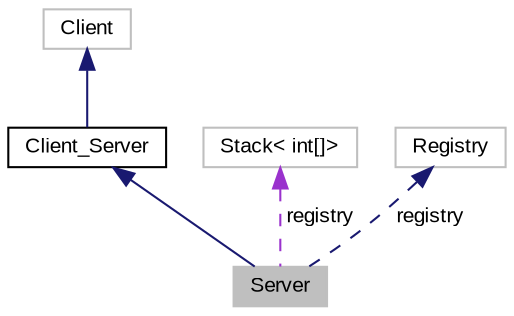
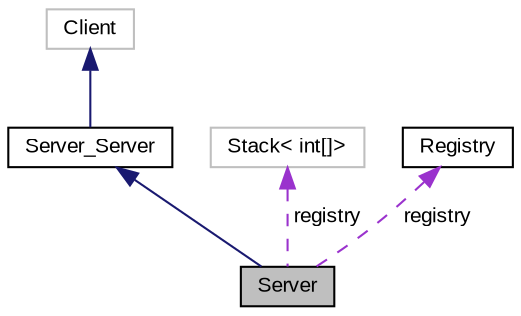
node "Client_Server": label "Client_Server" -> "Server_Server"
node "Registry": color grey75 -> black
edge "Server" -> "Registry": color midnightblue -> darkorchid3
node "Server": color grey75 -> black
